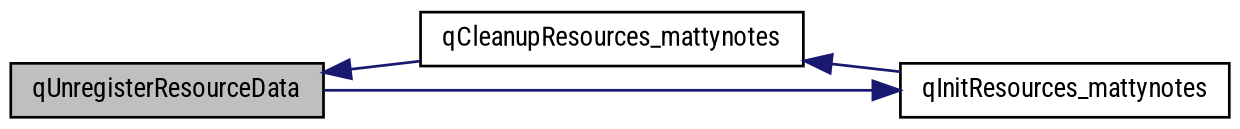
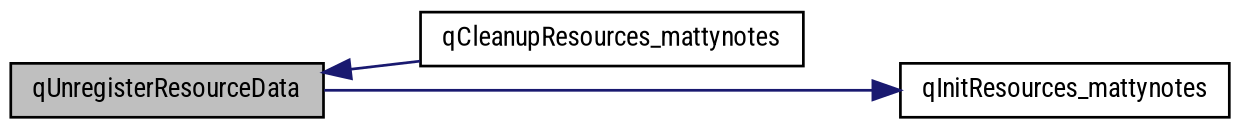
edge "qInitResources_mattynotes" -> "qCleanupResources_mattynotes": removed
